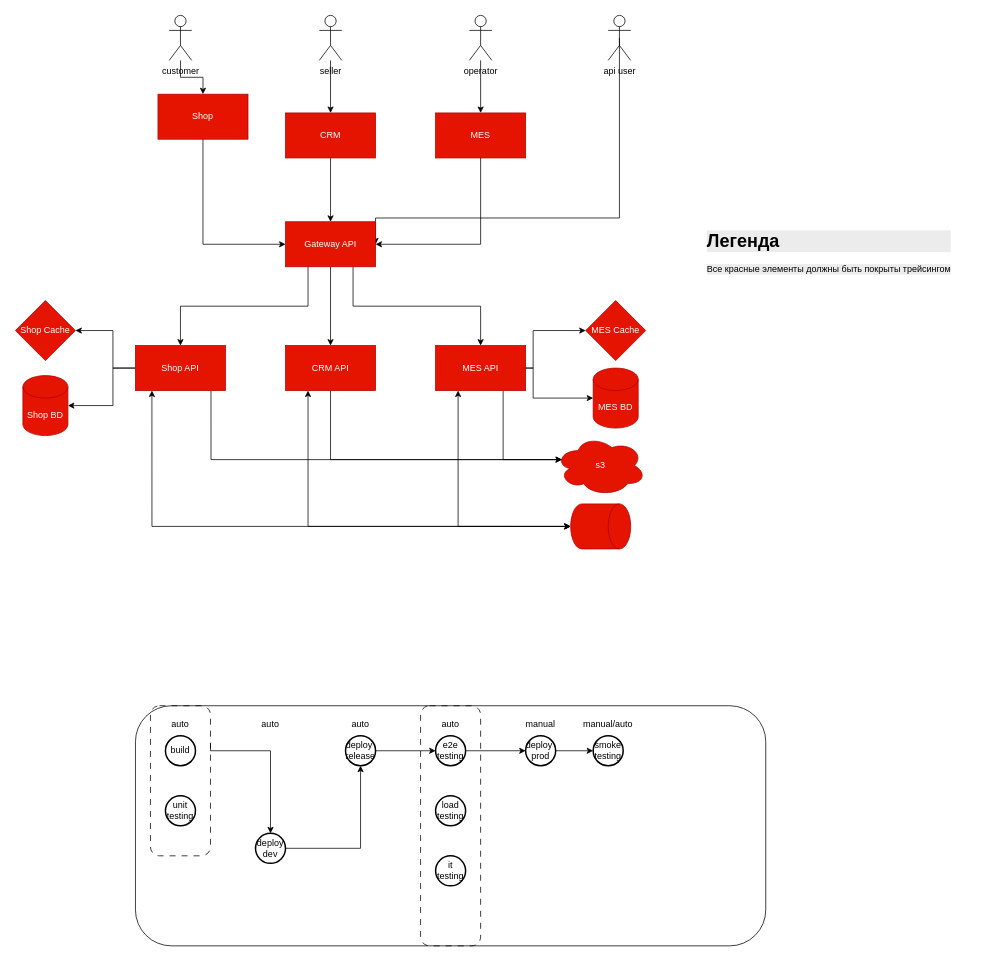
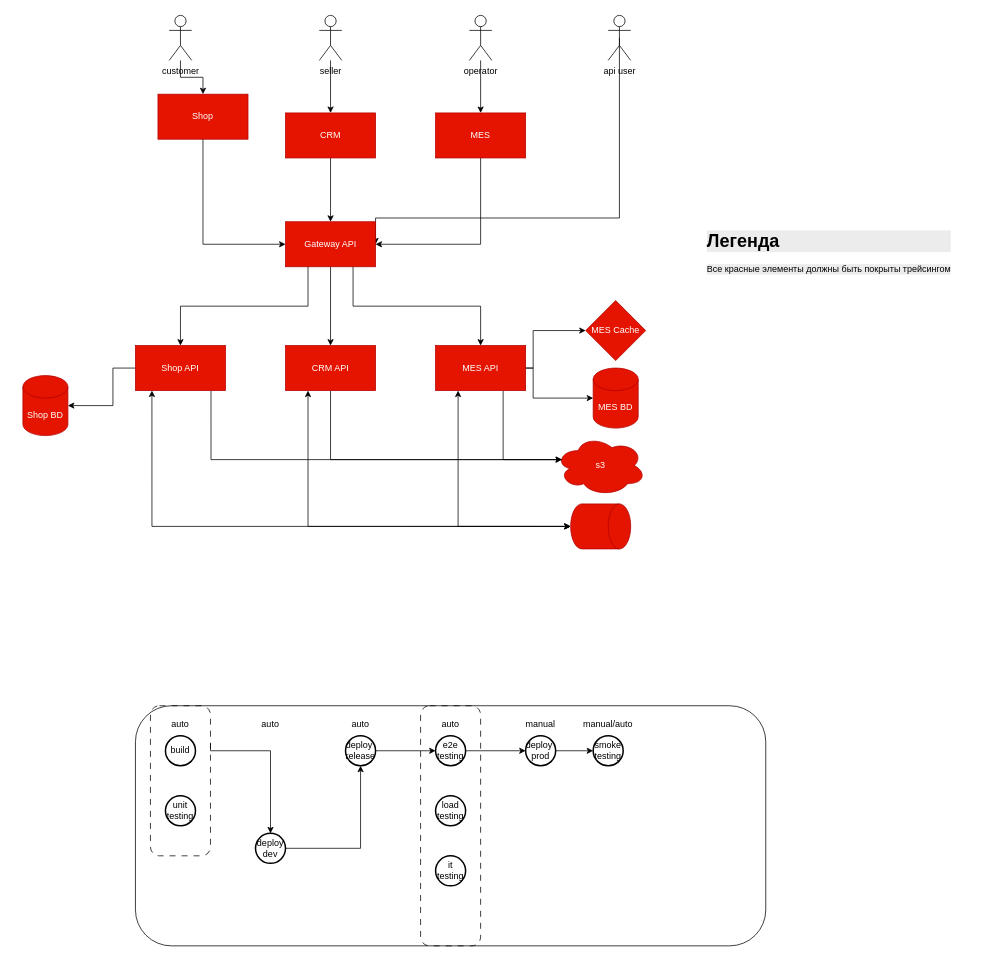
node "Shop Cache": removed
edge "Shop API" -> "Shop Cache": removed
